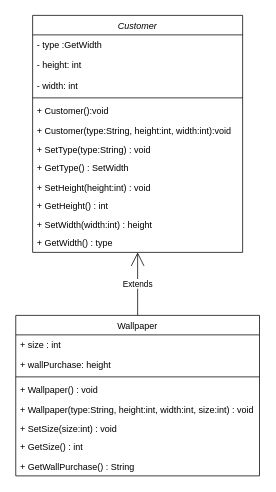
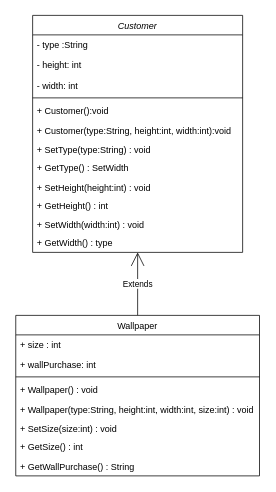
node "- type :GetWidth": label "- type :GetWidth" -> "- type :String"
node "+ SetWidth(width:int) : height": label "+ SetWidth(width:int) : height" -> "+ SetWidth(width:int) : void"
node "+ wallPurchase: height": label "+ wallPurchase: height" -> "+ wallPurchase: int"
